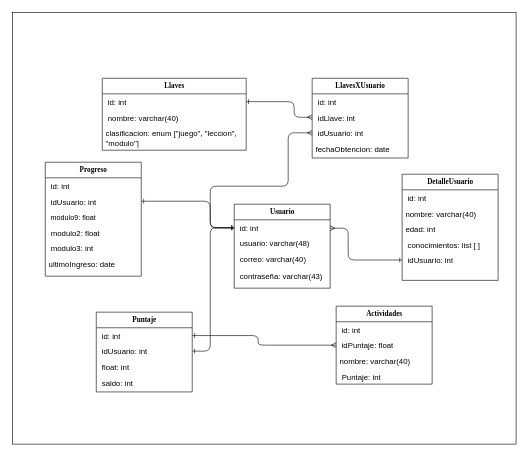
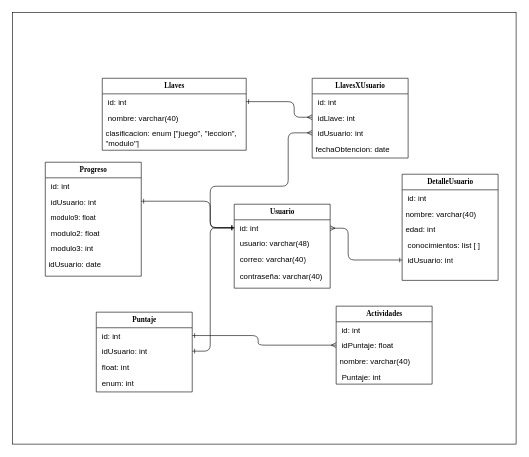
node "ultimoIngreso: date": label "ultimoIngreso: date" -> "idUsuario: date"
node "contraseña: varchar(43)": label "contraseña: varchar(43)" -> "contraseña: varchar(40)"
node "saldo: int": label "saldo: int" -> "enum: int"
